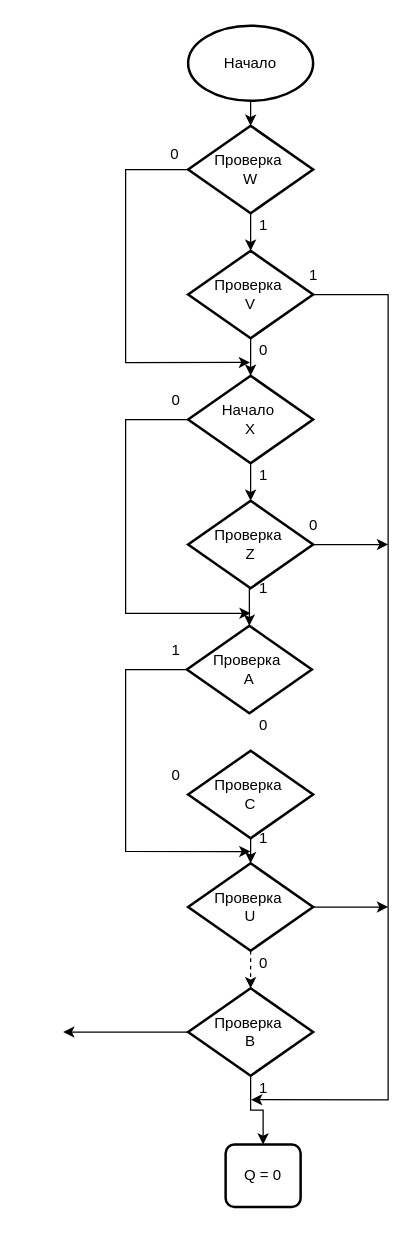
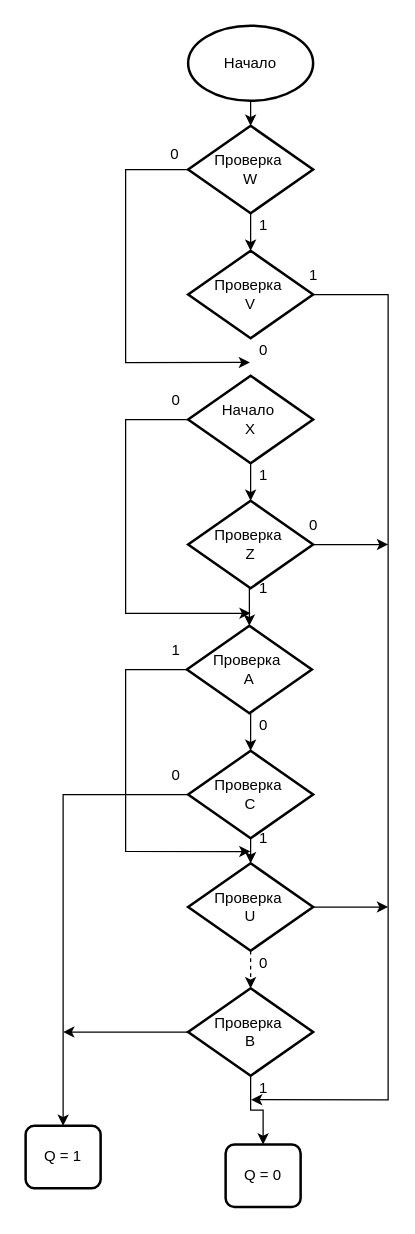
edge "Проверка V" -> "Начало X": removed
edge "Проверка A" -> "Проверка C": added
edge "Проверка C" -> "Q = 1": added
node "Q = 1": added
